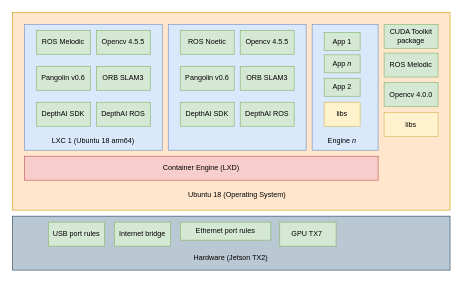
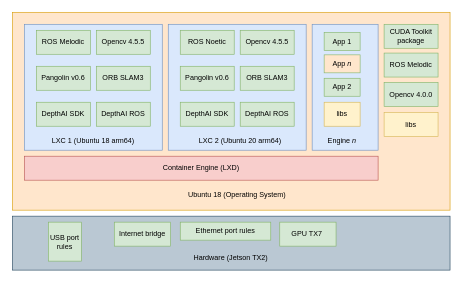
node "App n": fillcolor #d5e8d4 -> #ffe6cc
node "LXC 2 (Ubuntu 20 arm64)": added
node "USB port rules": size 56x24 -> 33x39
